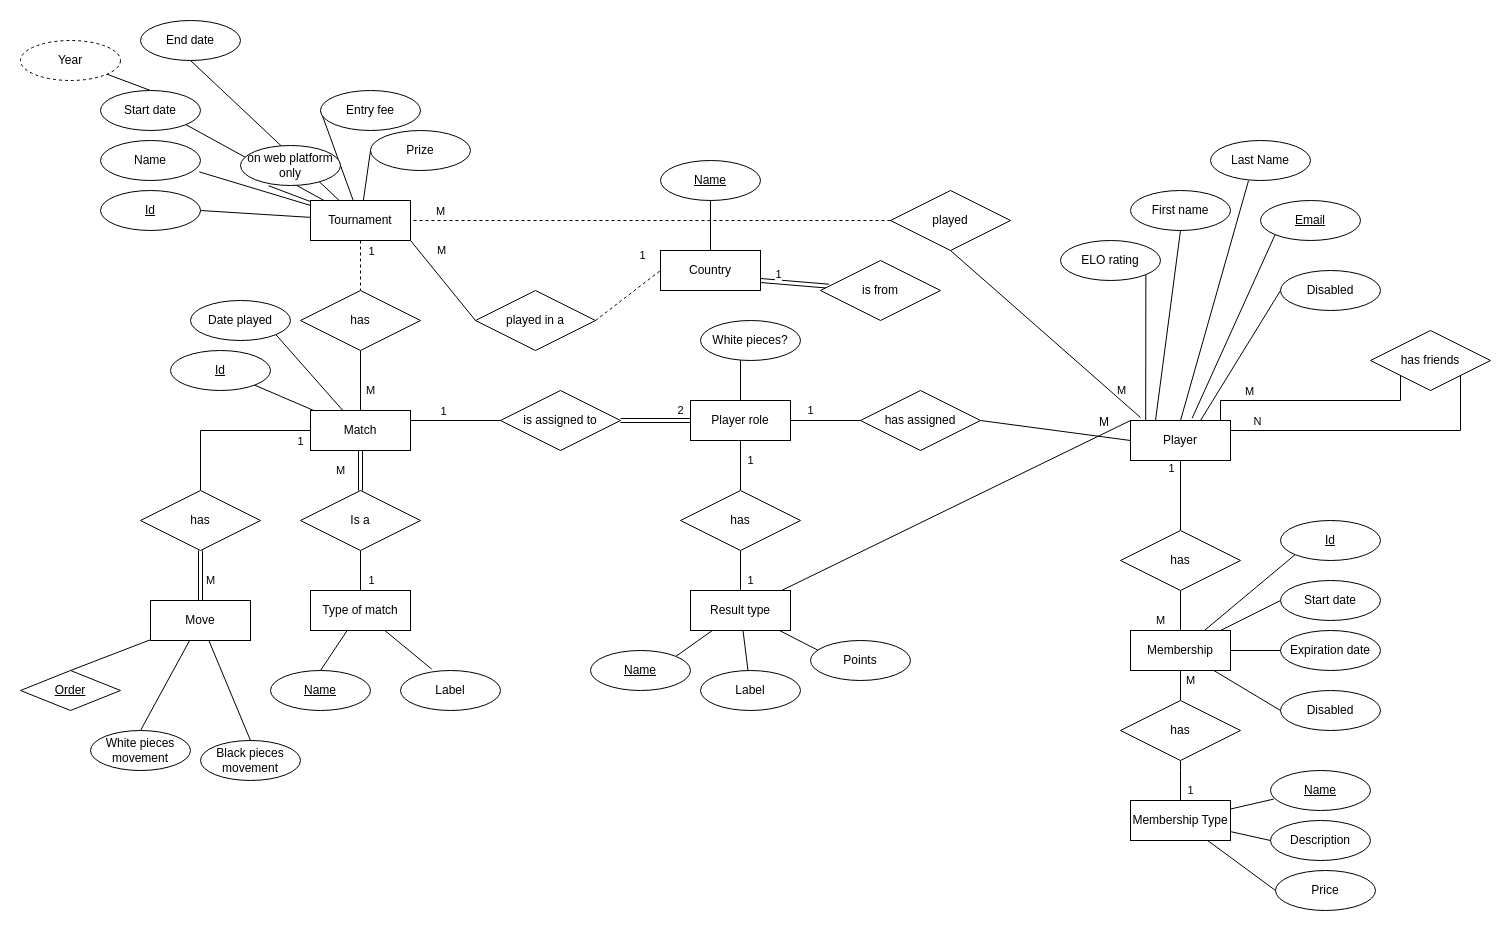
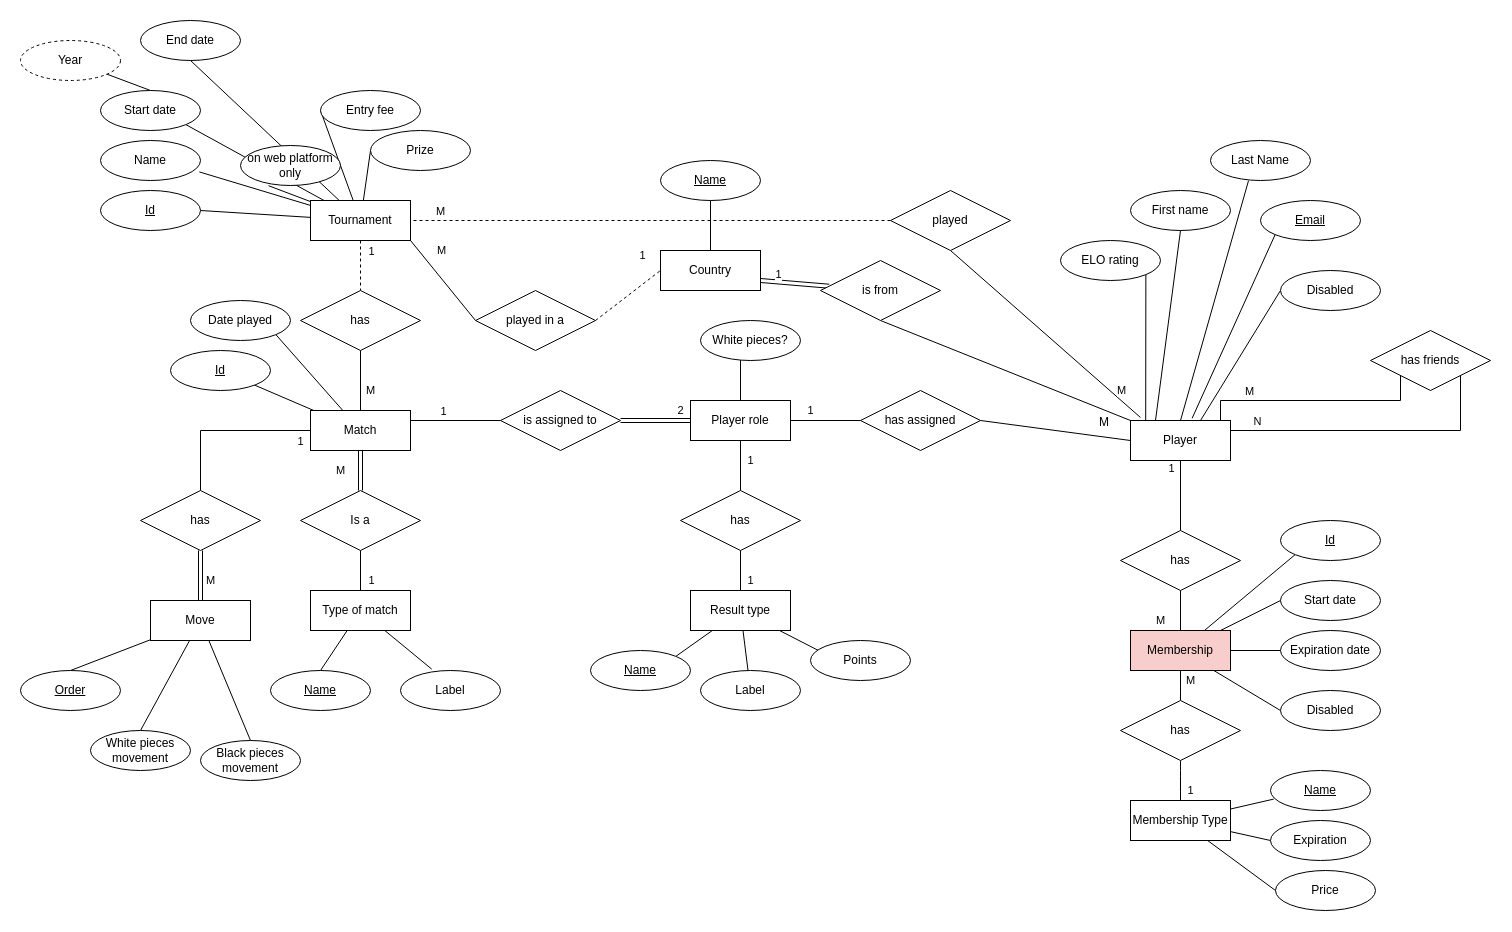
edge "Player" -- "Result type": now "Player" -- "is from"
node "Membership": fillcolor #ffffff -> #f8cecc
node "Order": shape diamond -> ellipse
node "Description": label "Description" -> "Expiration"
